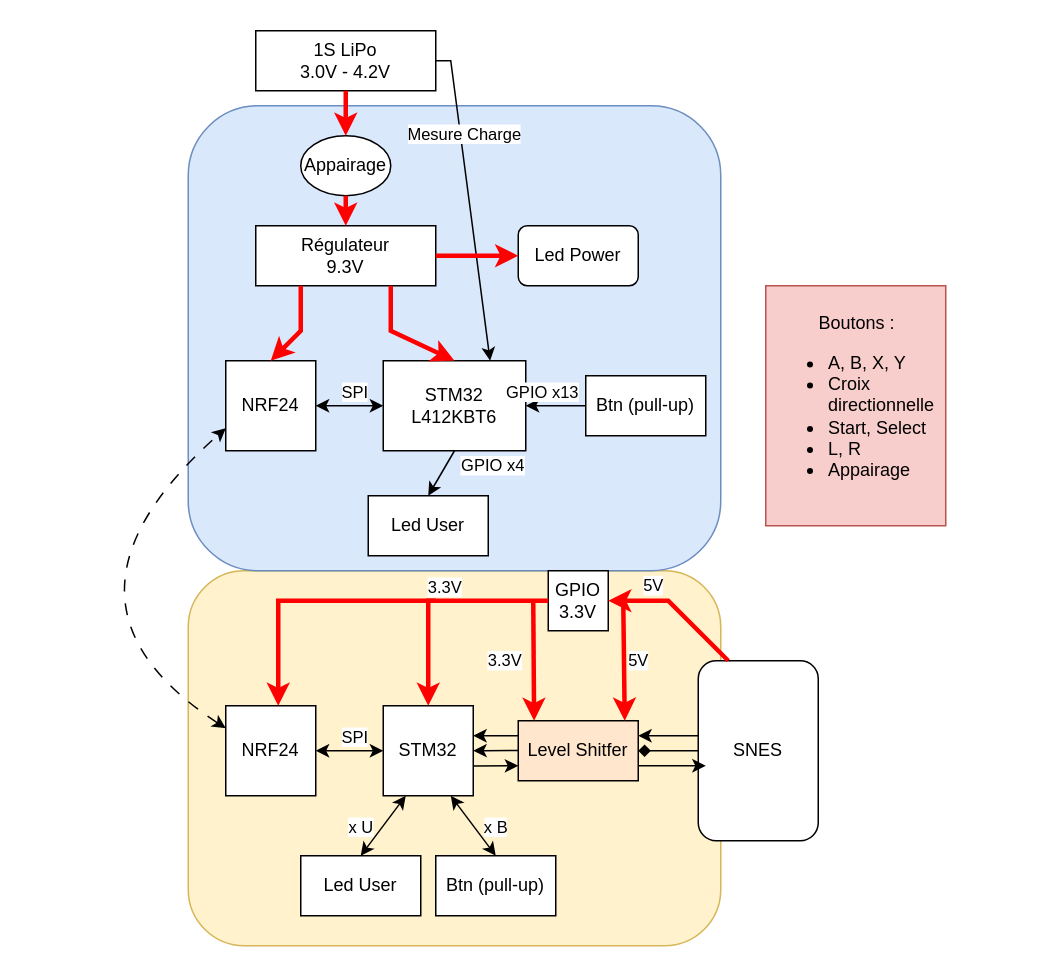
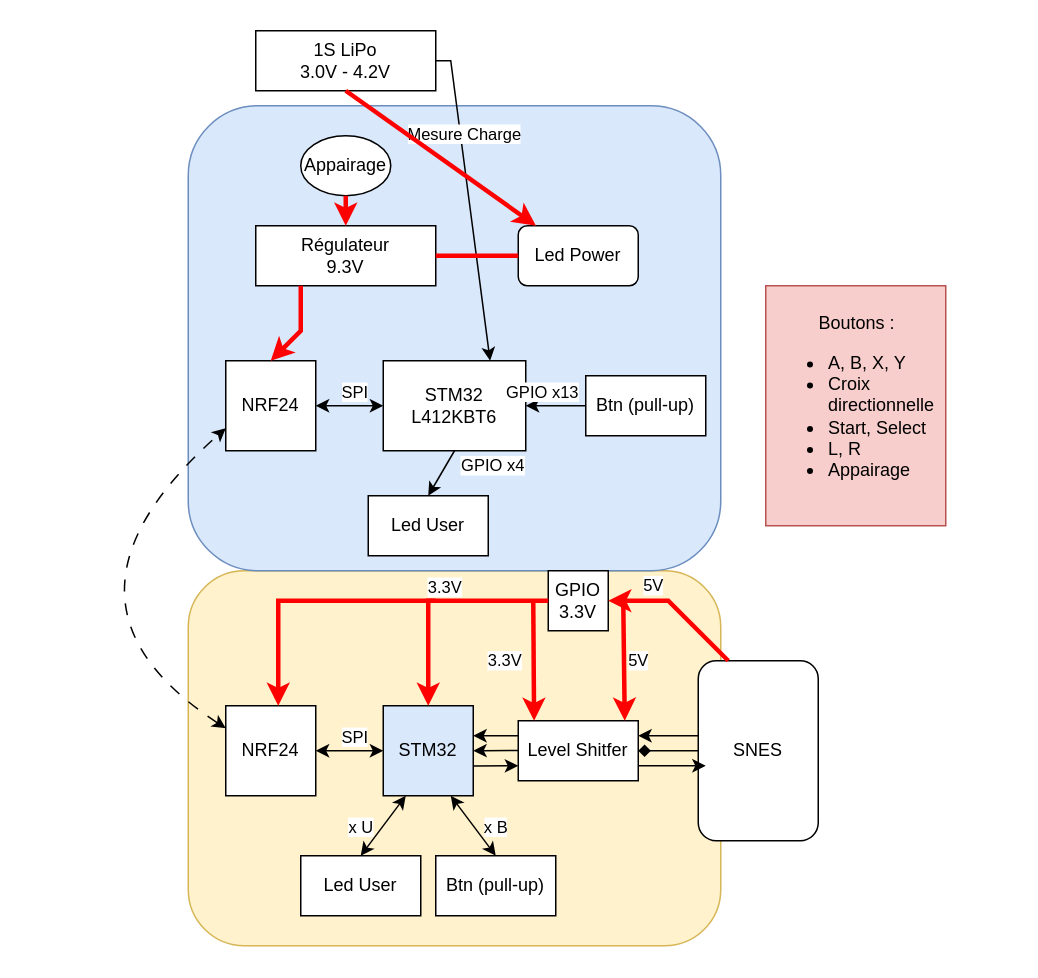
edge "1S LiPo 3.0V - 4.2V" -> "Appairage": now "1S LiPo 3.0V - 4.2V" -> "Led Power"
edge "Régulateur 9.3V" -> "Led Power": arrowhead classic -> none
edge "Régulateur 9.3V" -> "STM32 L412KBT6": removed
node "STM32": fillcolor #ffffff -> #dae8fc
node "Level Shitfer": fillcolor #ffe6cc -> #ffffff
